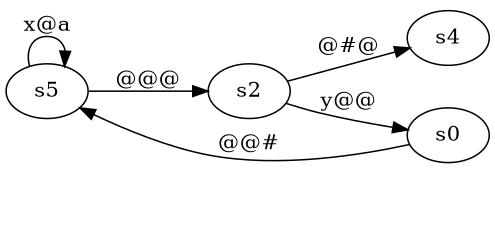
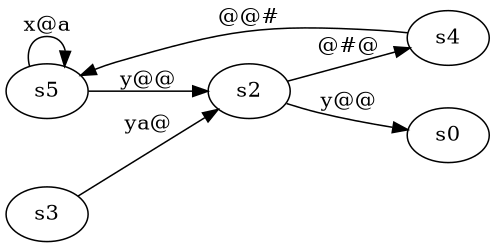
edge "s5" -> "s2": label "@@@" -> "y@@"
edge "s0" -> "s5": now "s4" -> "s5"
node "s3": added
